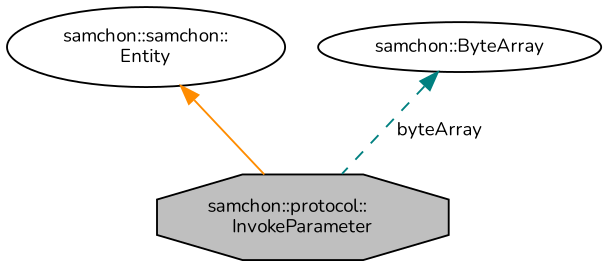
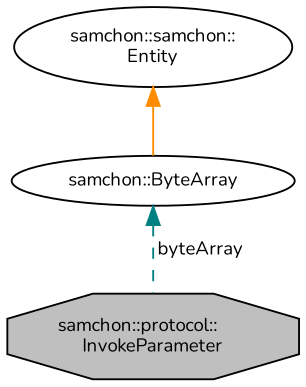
edge "samchon::protocol:: InvokeParameter" -> "samchon::samchon:: Entity": now "samchon::ByteArray" -> "samchon::samchon:: Entity"
